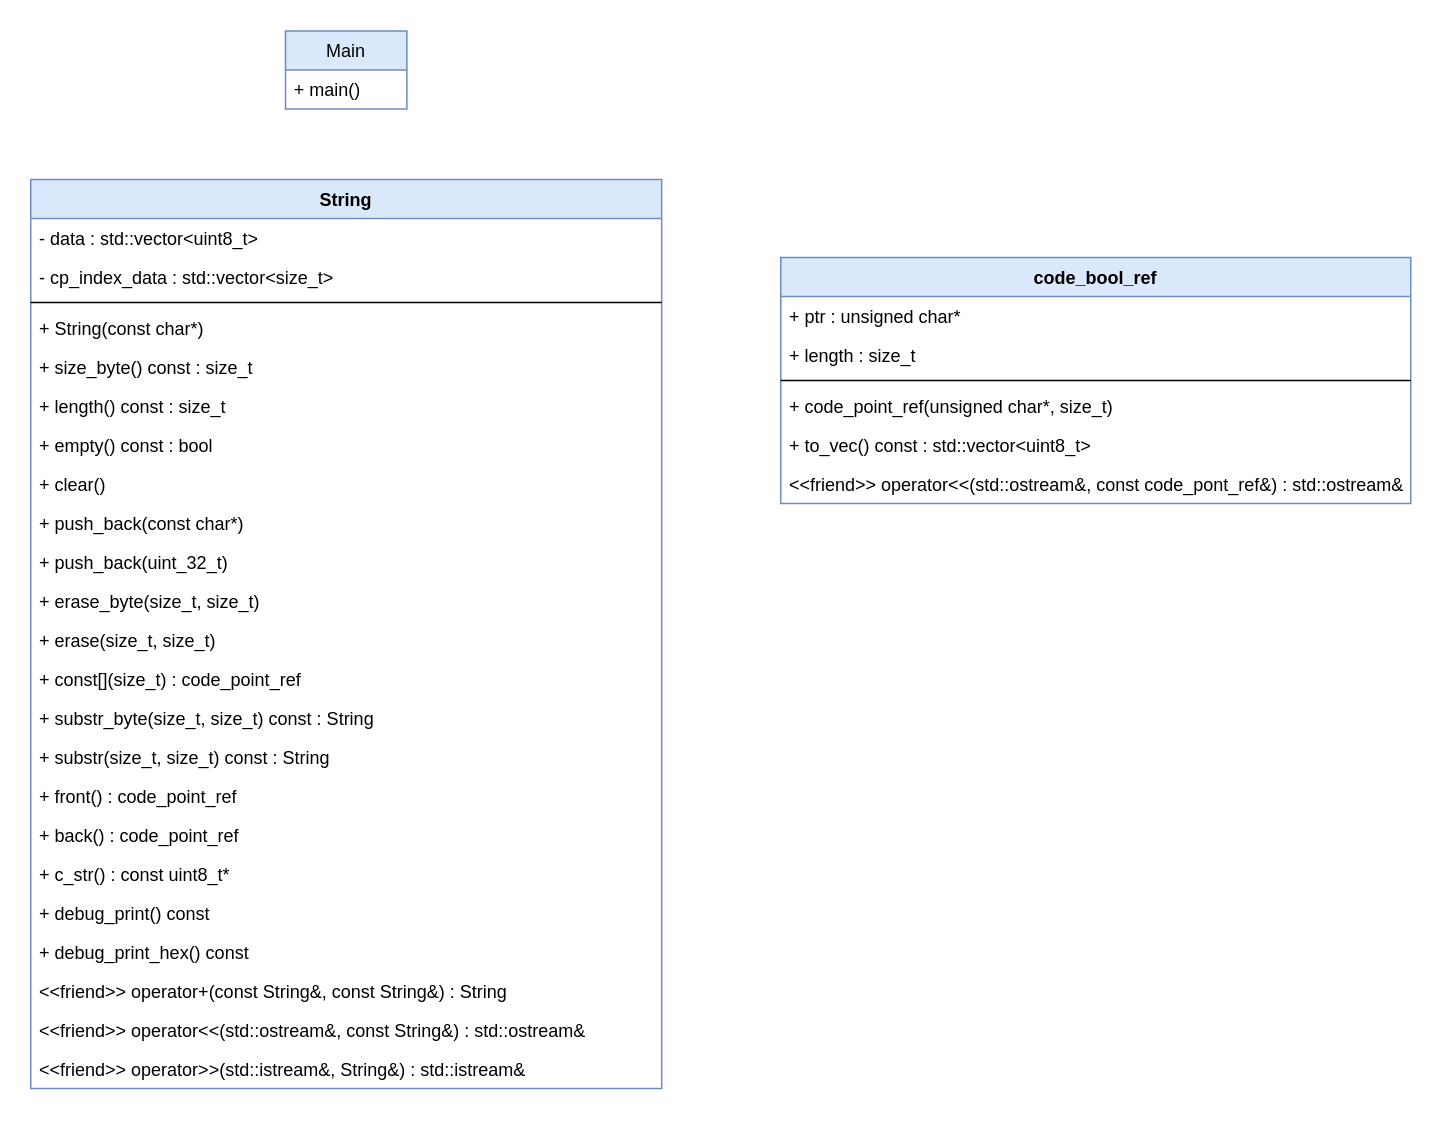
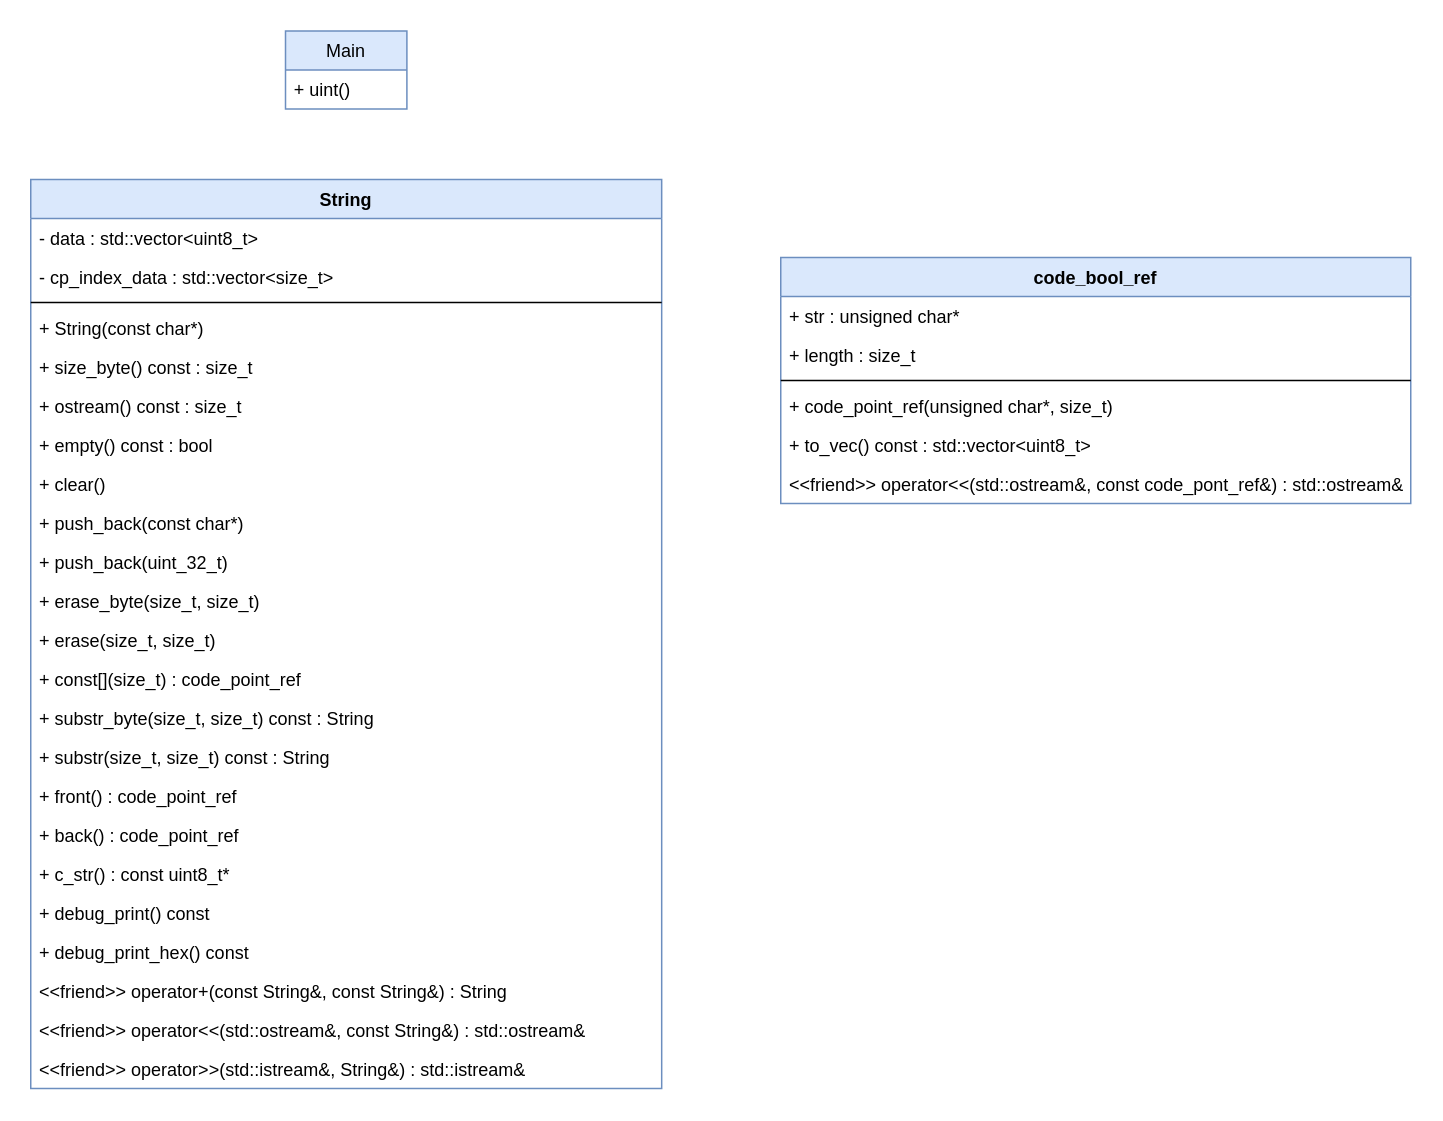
node "+ main()": label "+ main()" -> "+ uint()"
node "+ ptr : unsigned char*": label "+ ptr : unsigned char*" -> "+ str : unsigned char*"
node "+ length() const : size_t": label "+ length() const : size_t" -> "+ ostream() const : size_t"
